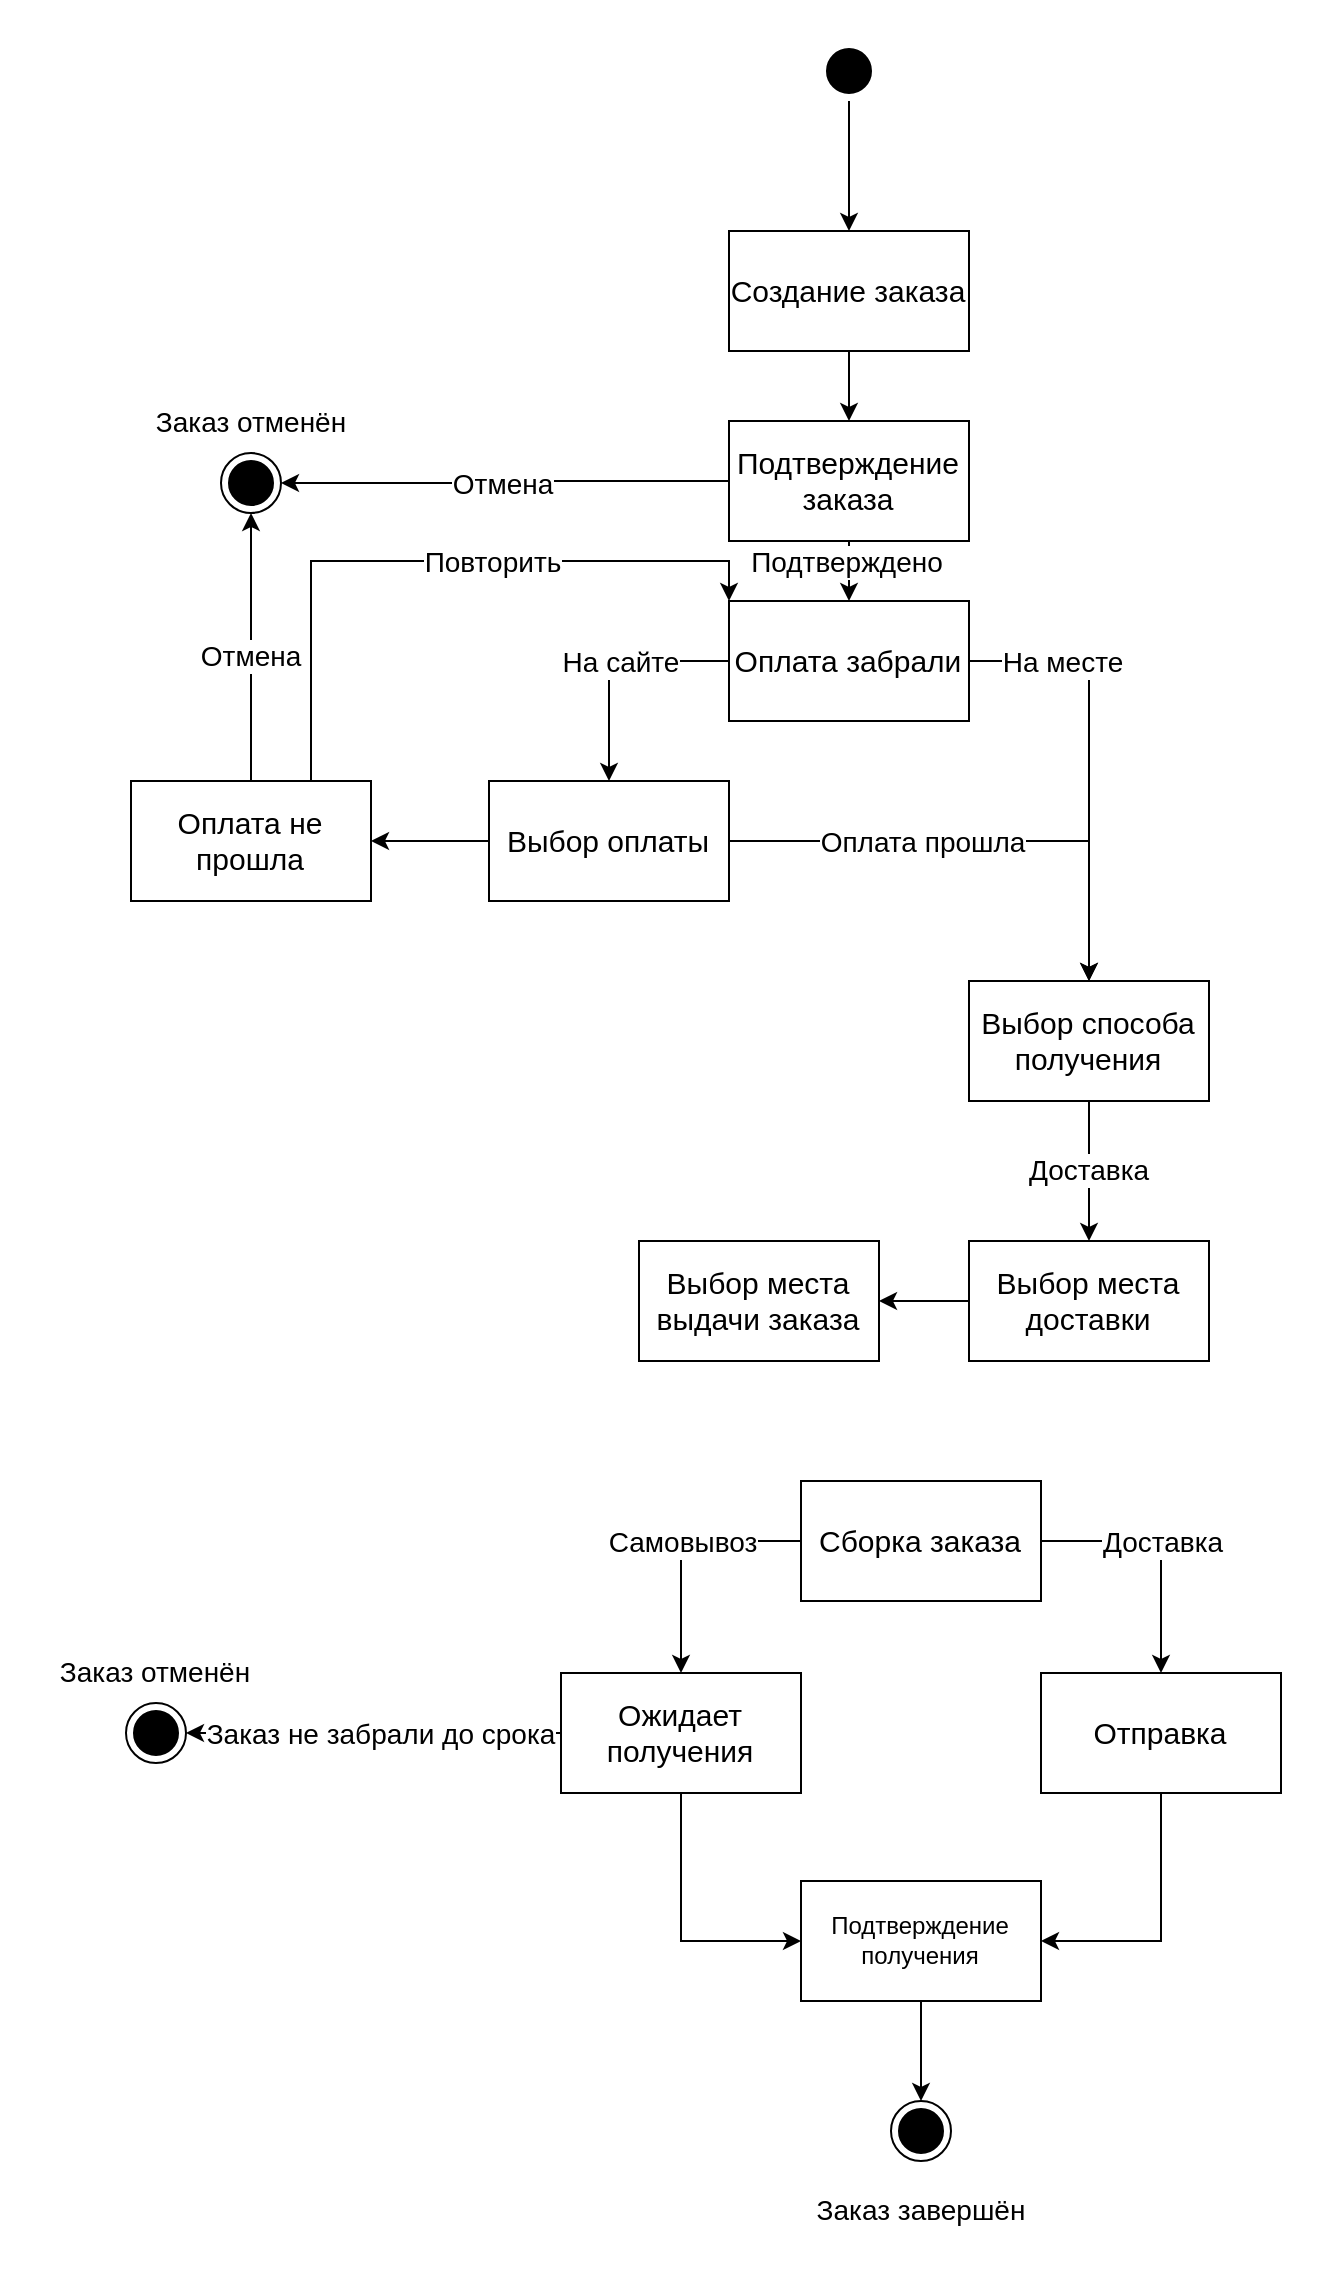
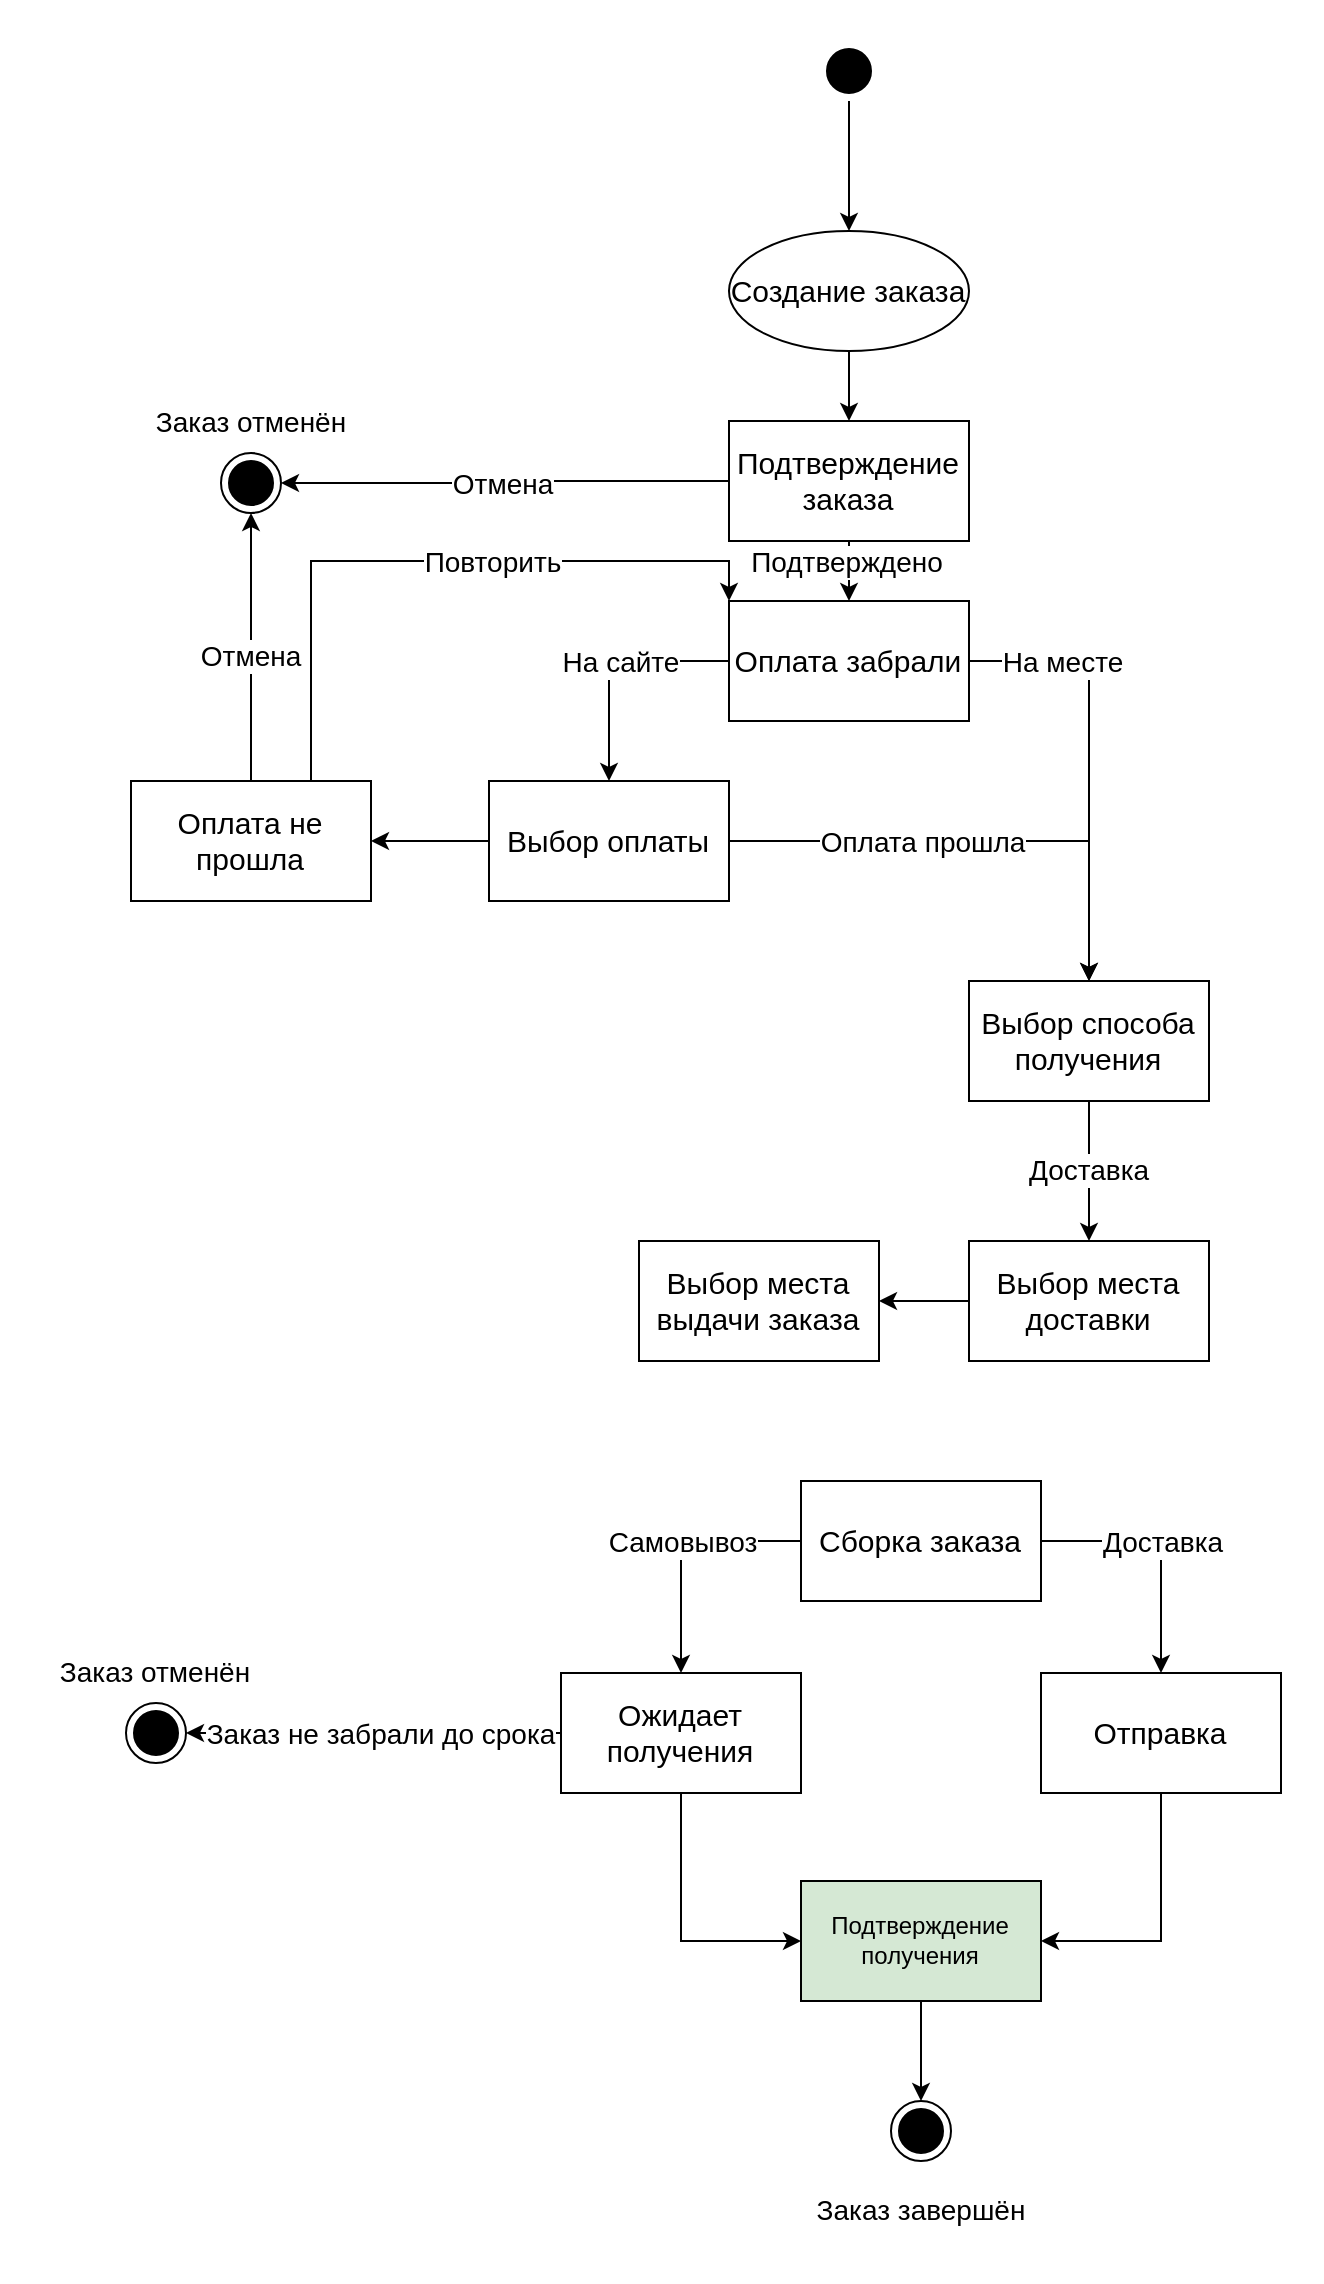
node "Создание заказа": shape rectangle -> ellipse
node "Подтверждение получения": fillcolor #ffffff -> #d5e8d4
